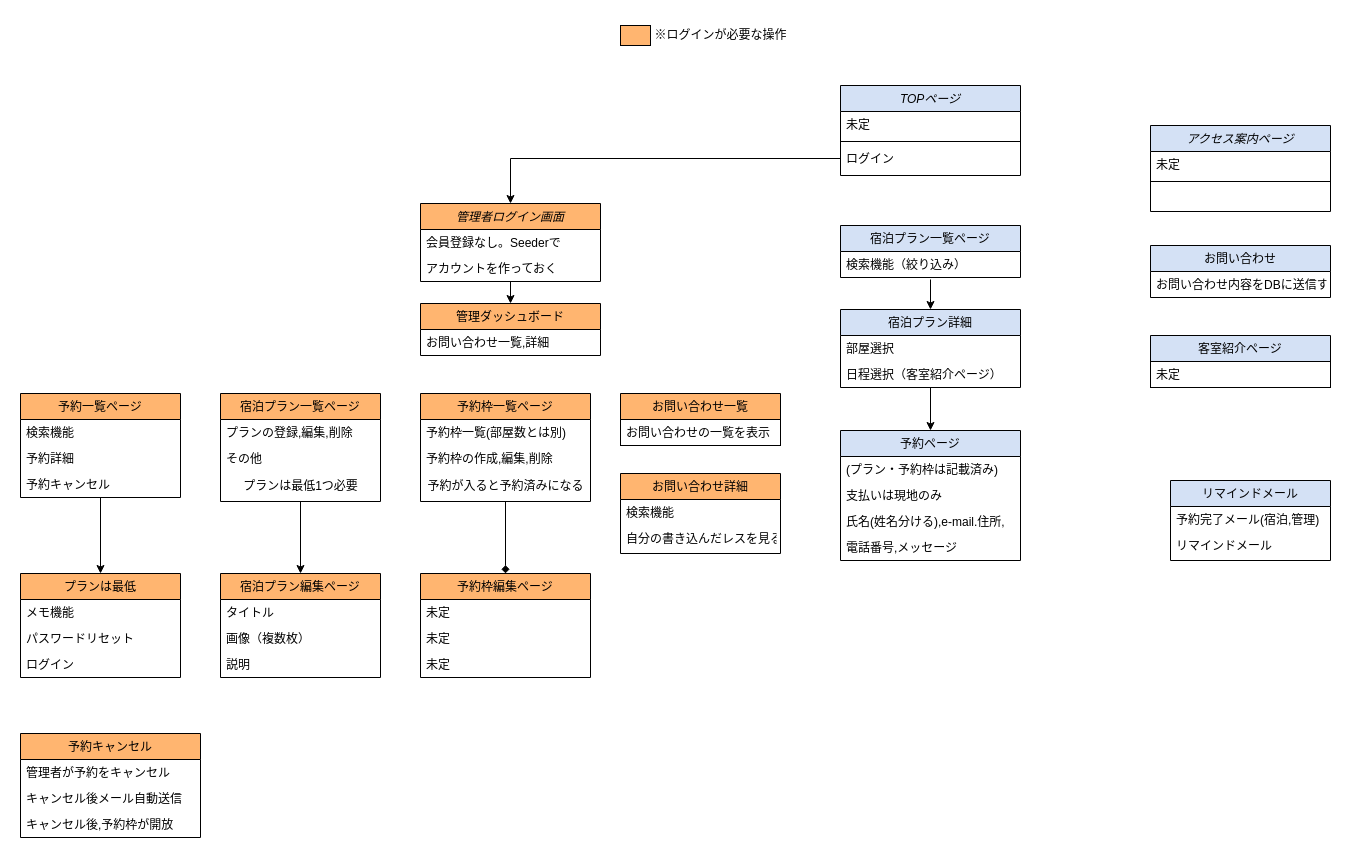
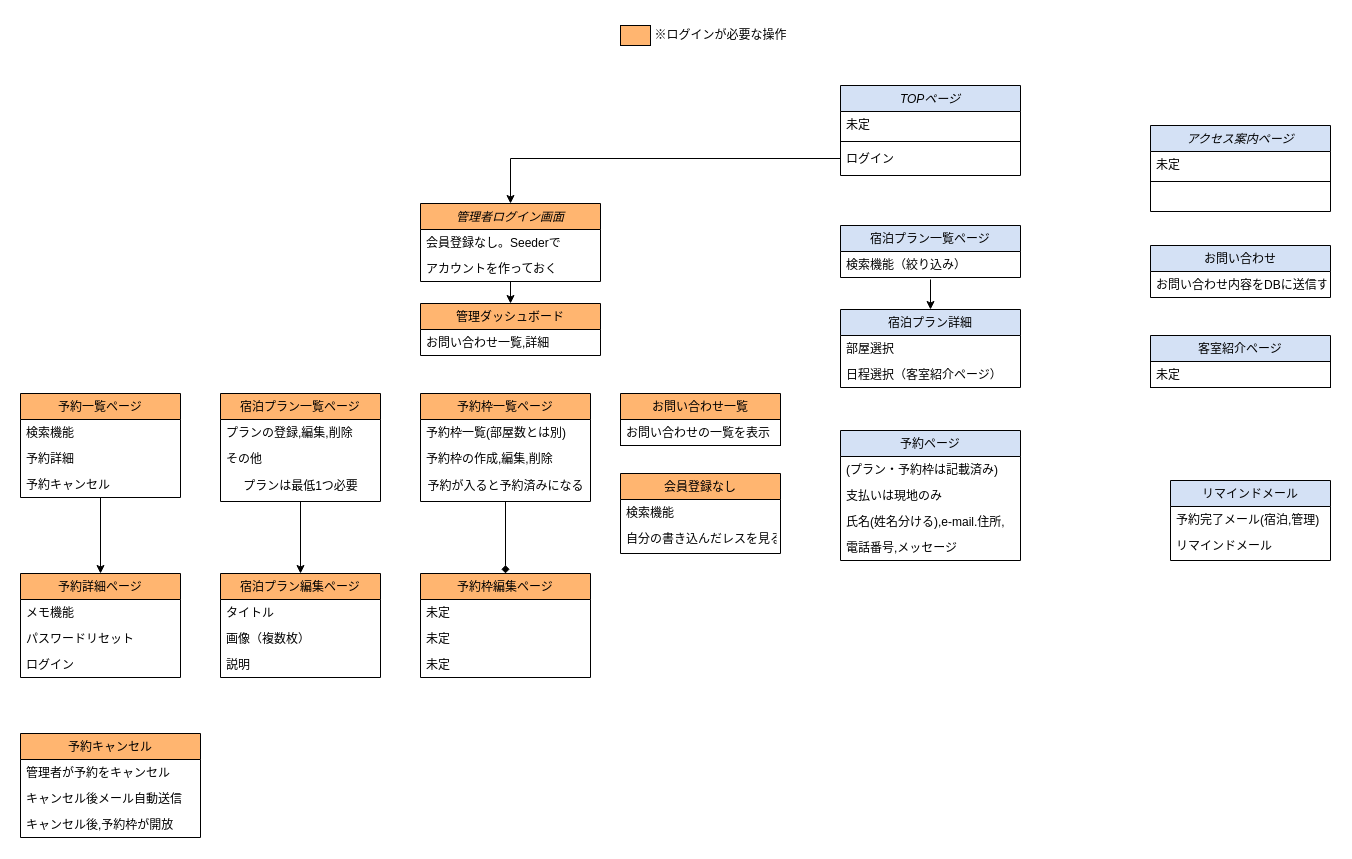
edge "宿泊プラン詳細" -> "予約ページ": removed
node "お問い合わせ詳細": label "お問い合わせ詳細" -> "会員登録なし"
node "プランは最低": label "プランは最低" -> "予約詳細ページ"
